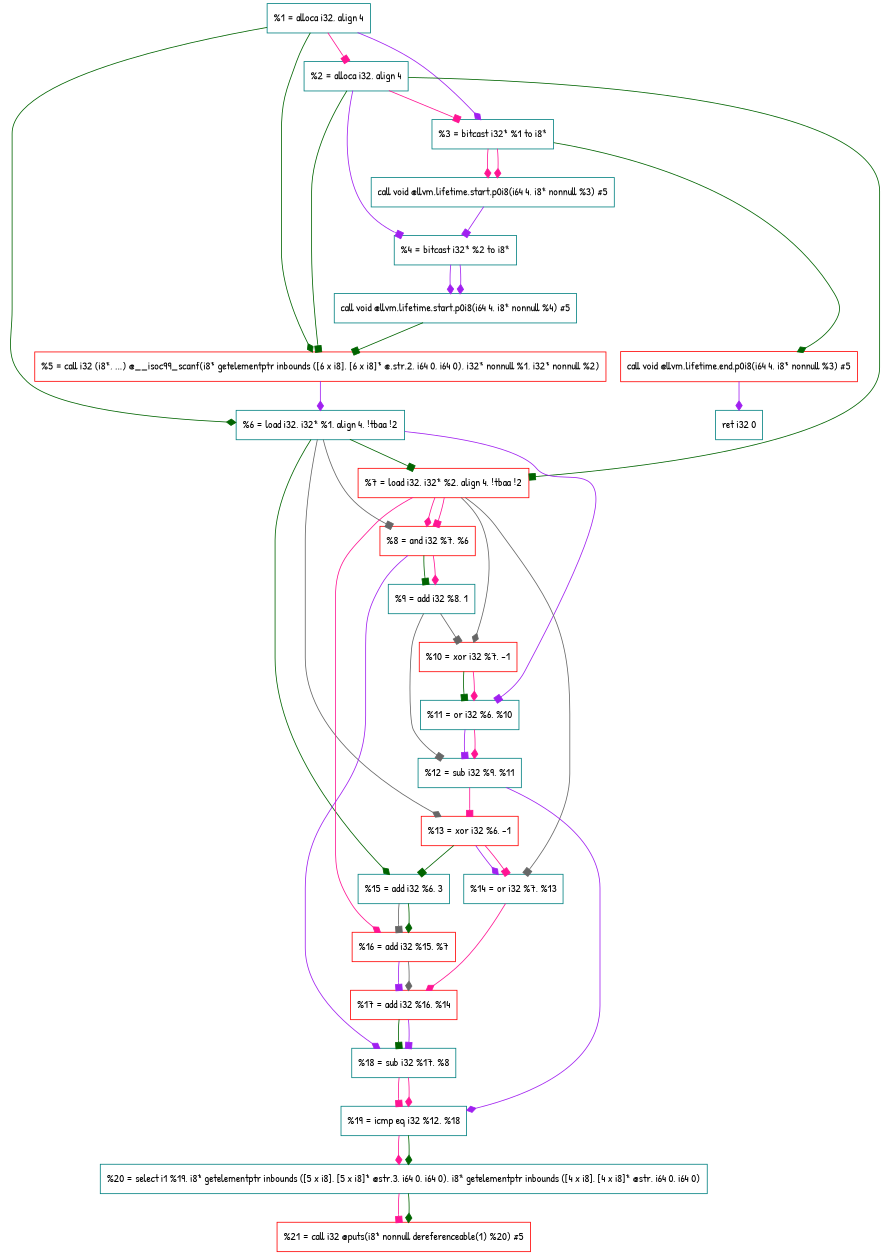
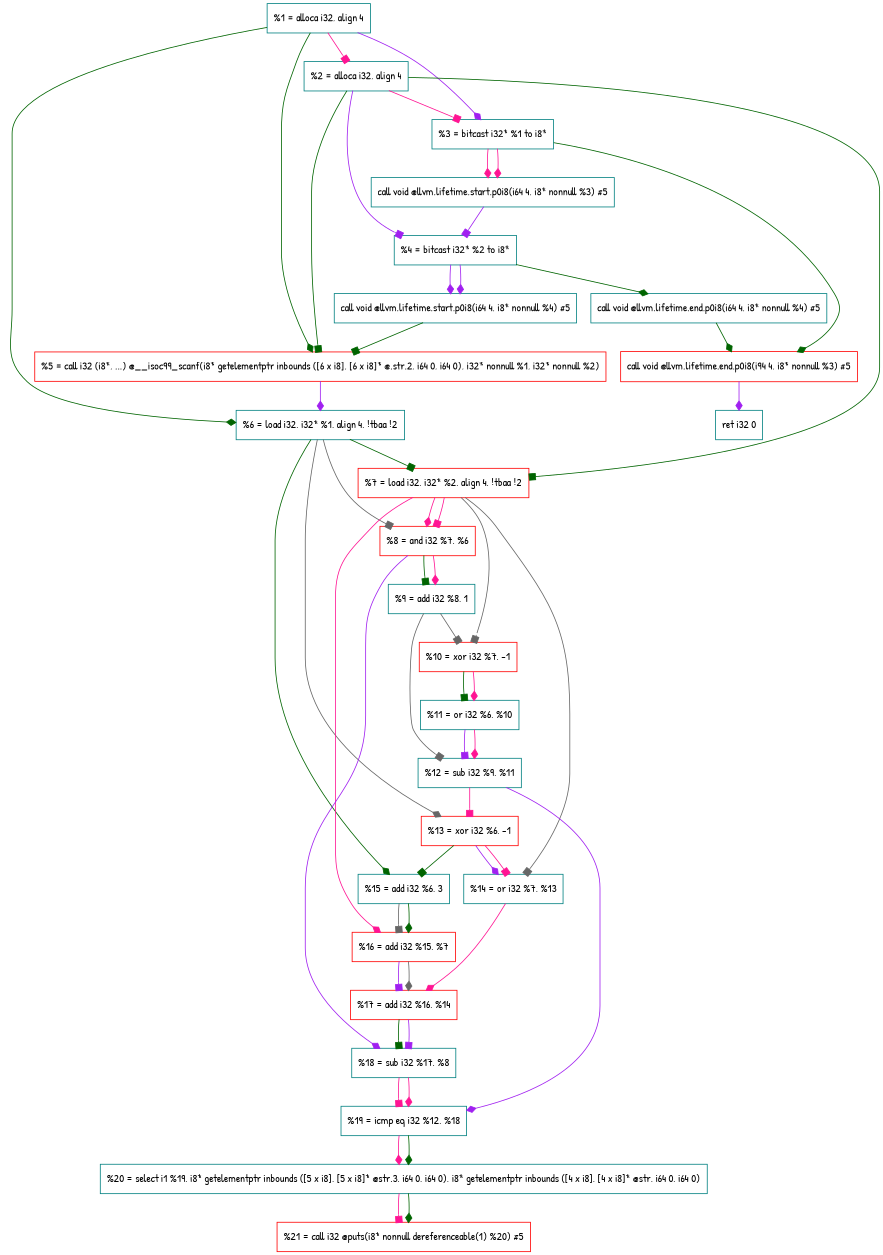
node "call void @llvm.lifetime.end.p0i8(i64 4, i8* nonnull %4) #5": added
node "call void @llvm.lifetime.end.p0i8(i64 4, i8* nonnull %3) #5": label "call void @llvm.lifetime.end.p0i8(i64 4, i8* nonnull %3) #5" -> "call void @llvm.lifetime.end.p0i8(i94 4, i8* nonnull %3) #5"
edge "%6 = load i32, i32* %1, align 4, !tbaa !2" -> "%11 = or i32 %6, %10": removed
edge "%7 = load i32, i32* %2, align 4, !tbaa !2" -> "%10 = xor i32 %7, -1": arrowhead diamond -> box
